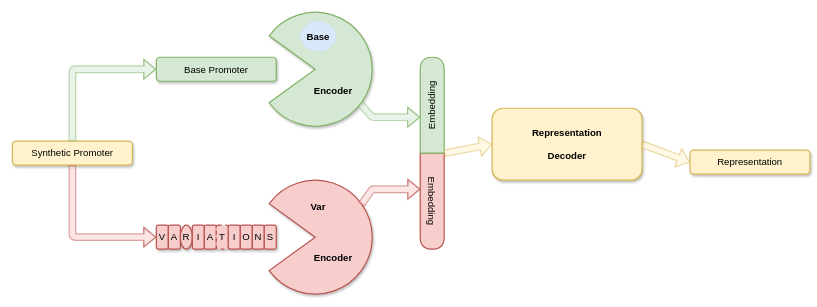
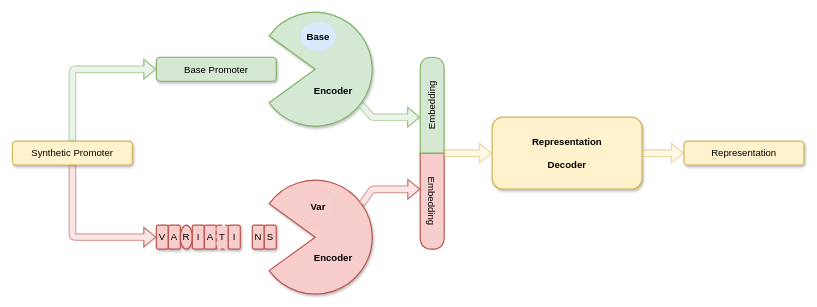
node "Representation Decoder": moved (567, 144) -> (567, 153)
node "Representation": moved (750, 162) -> (744, 153)
node "O": removed
